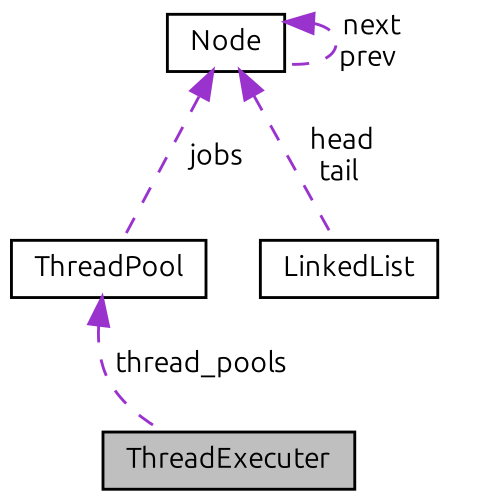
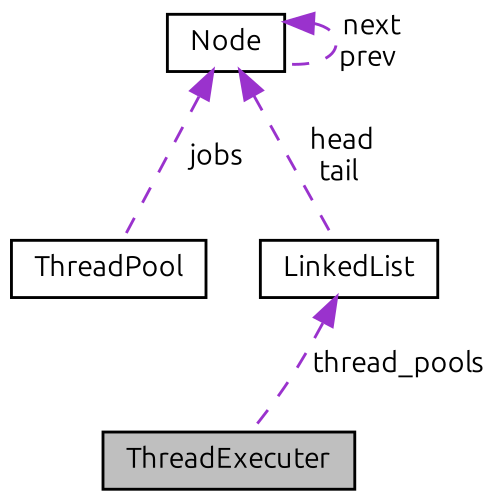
edge "ThreadExecuter" -> "ThreadPool": now "ThreadExecuter" -> "LinkedList"
